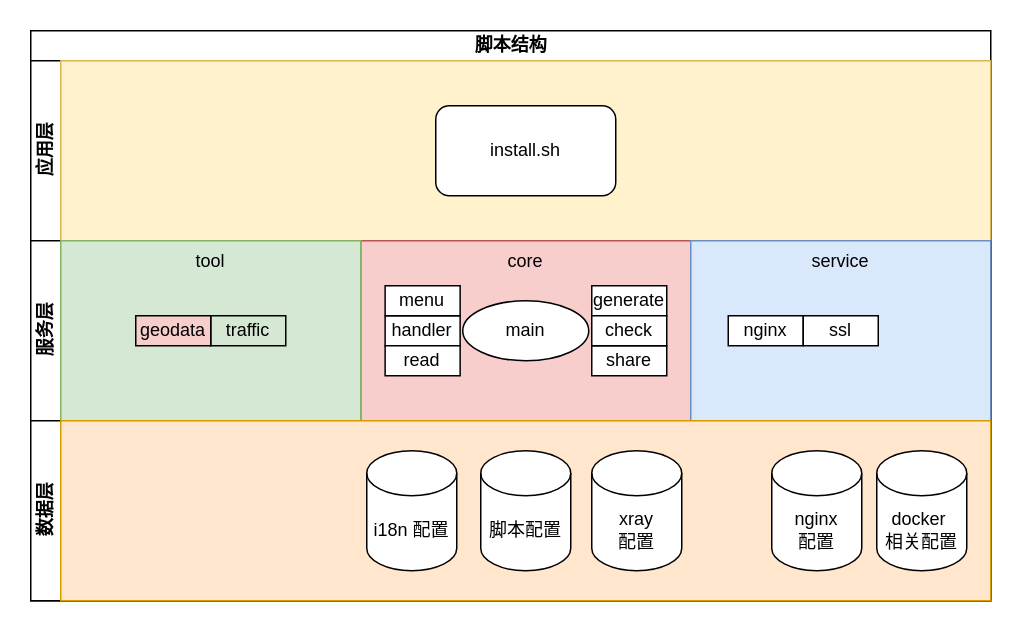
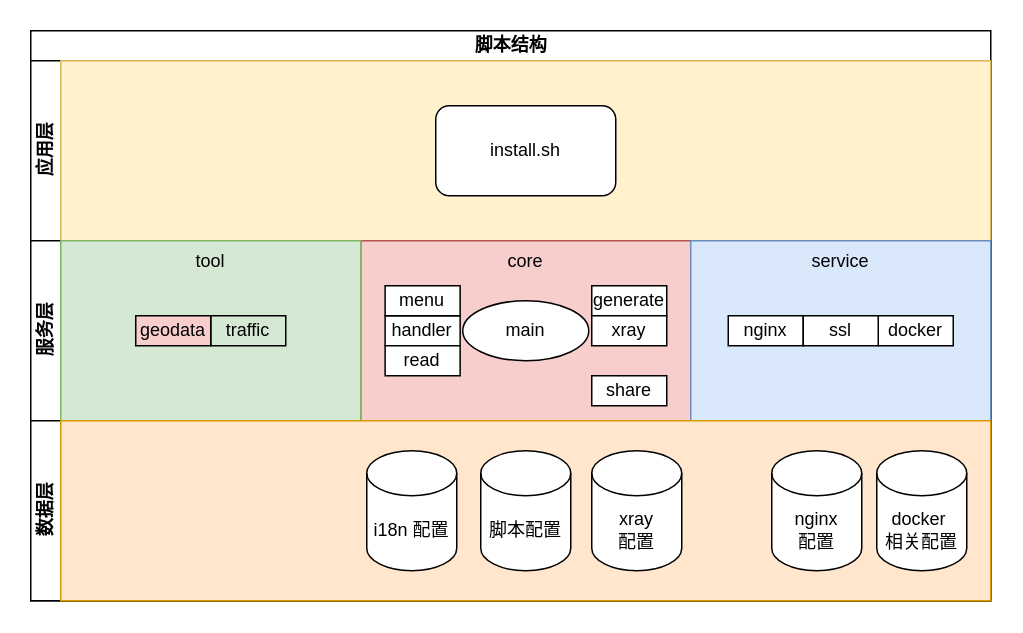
node "check": label "check" -> "xray"
node "docker": added
node "share": moved (629, 361) -> (629, 391)
